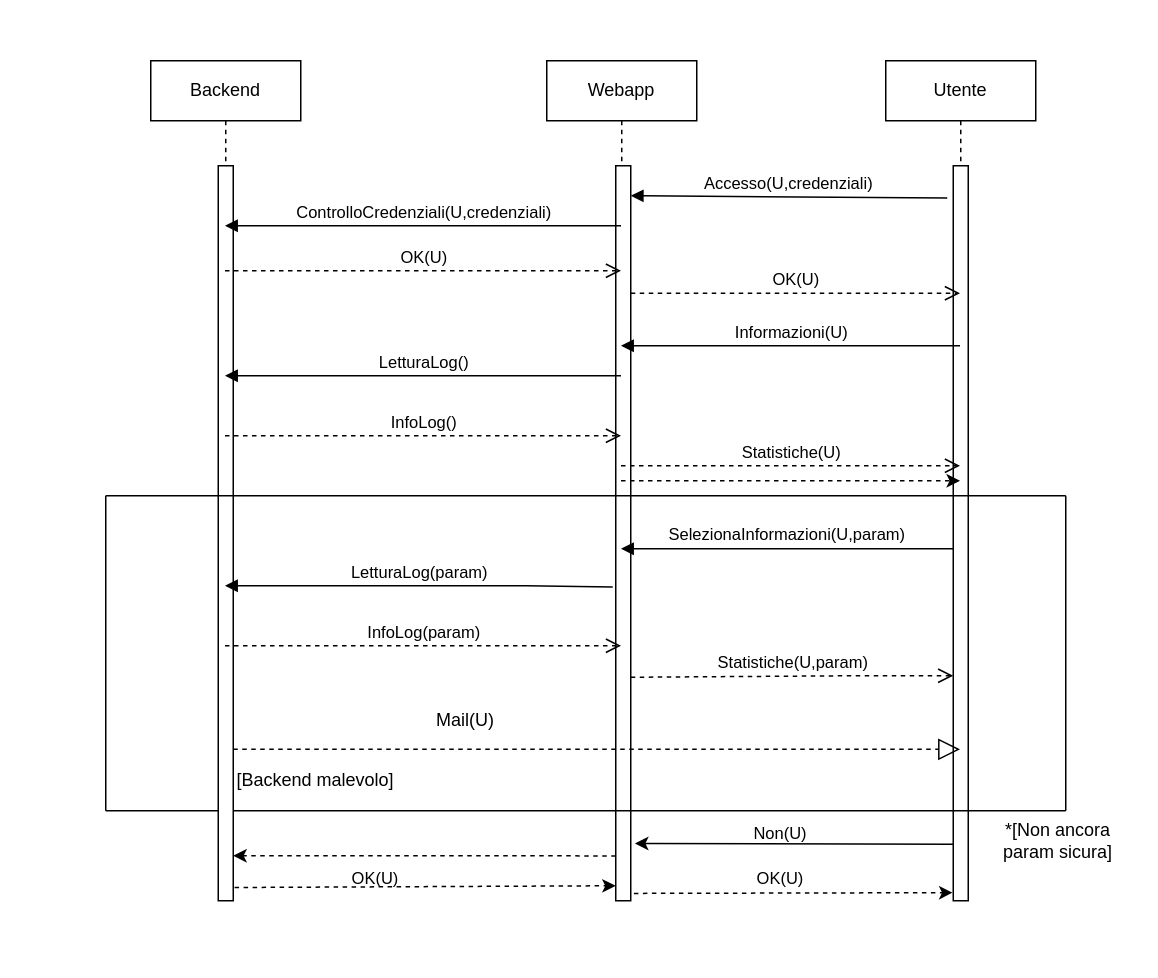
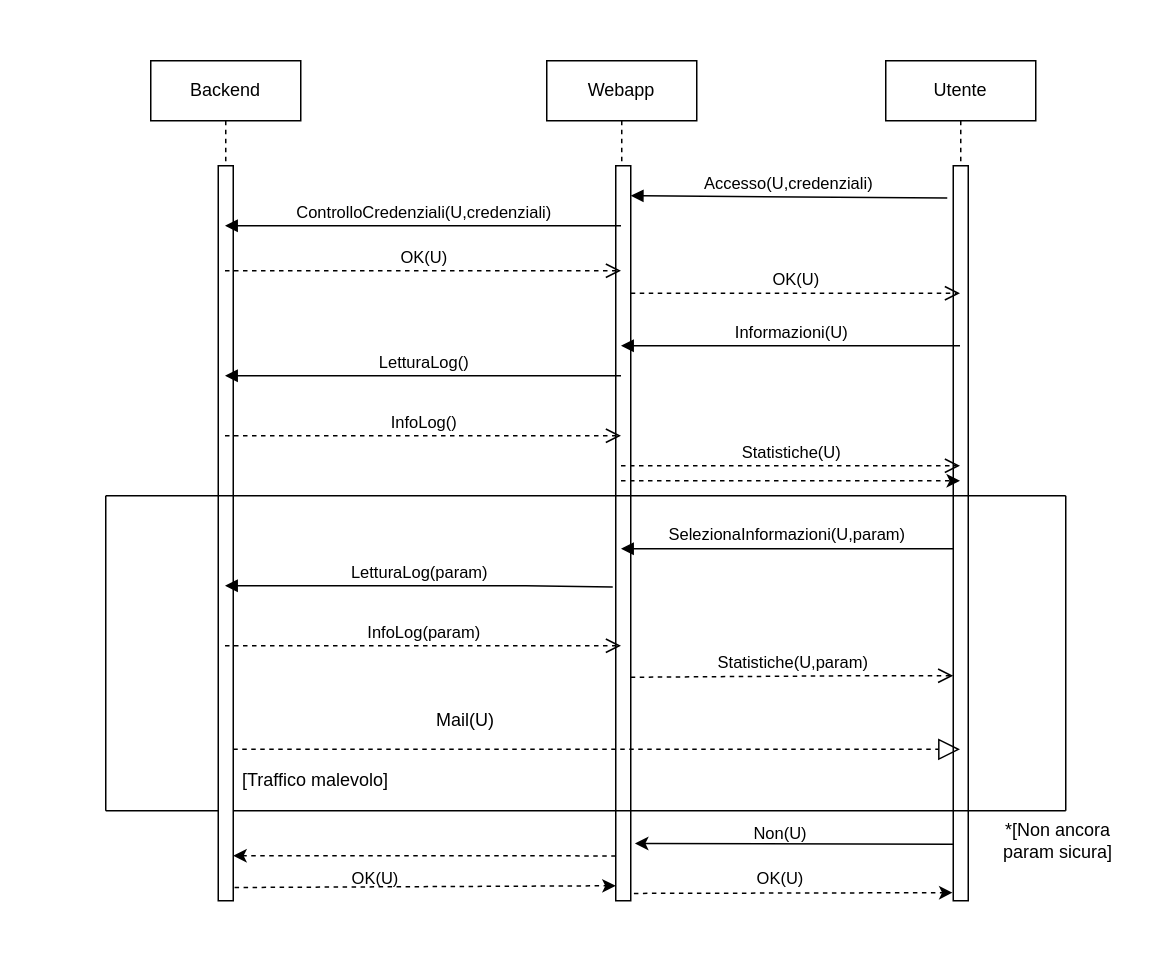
node "[Backend malevolo]": label "[Backend malevolo]" -> "[Traffico malevolo]"
